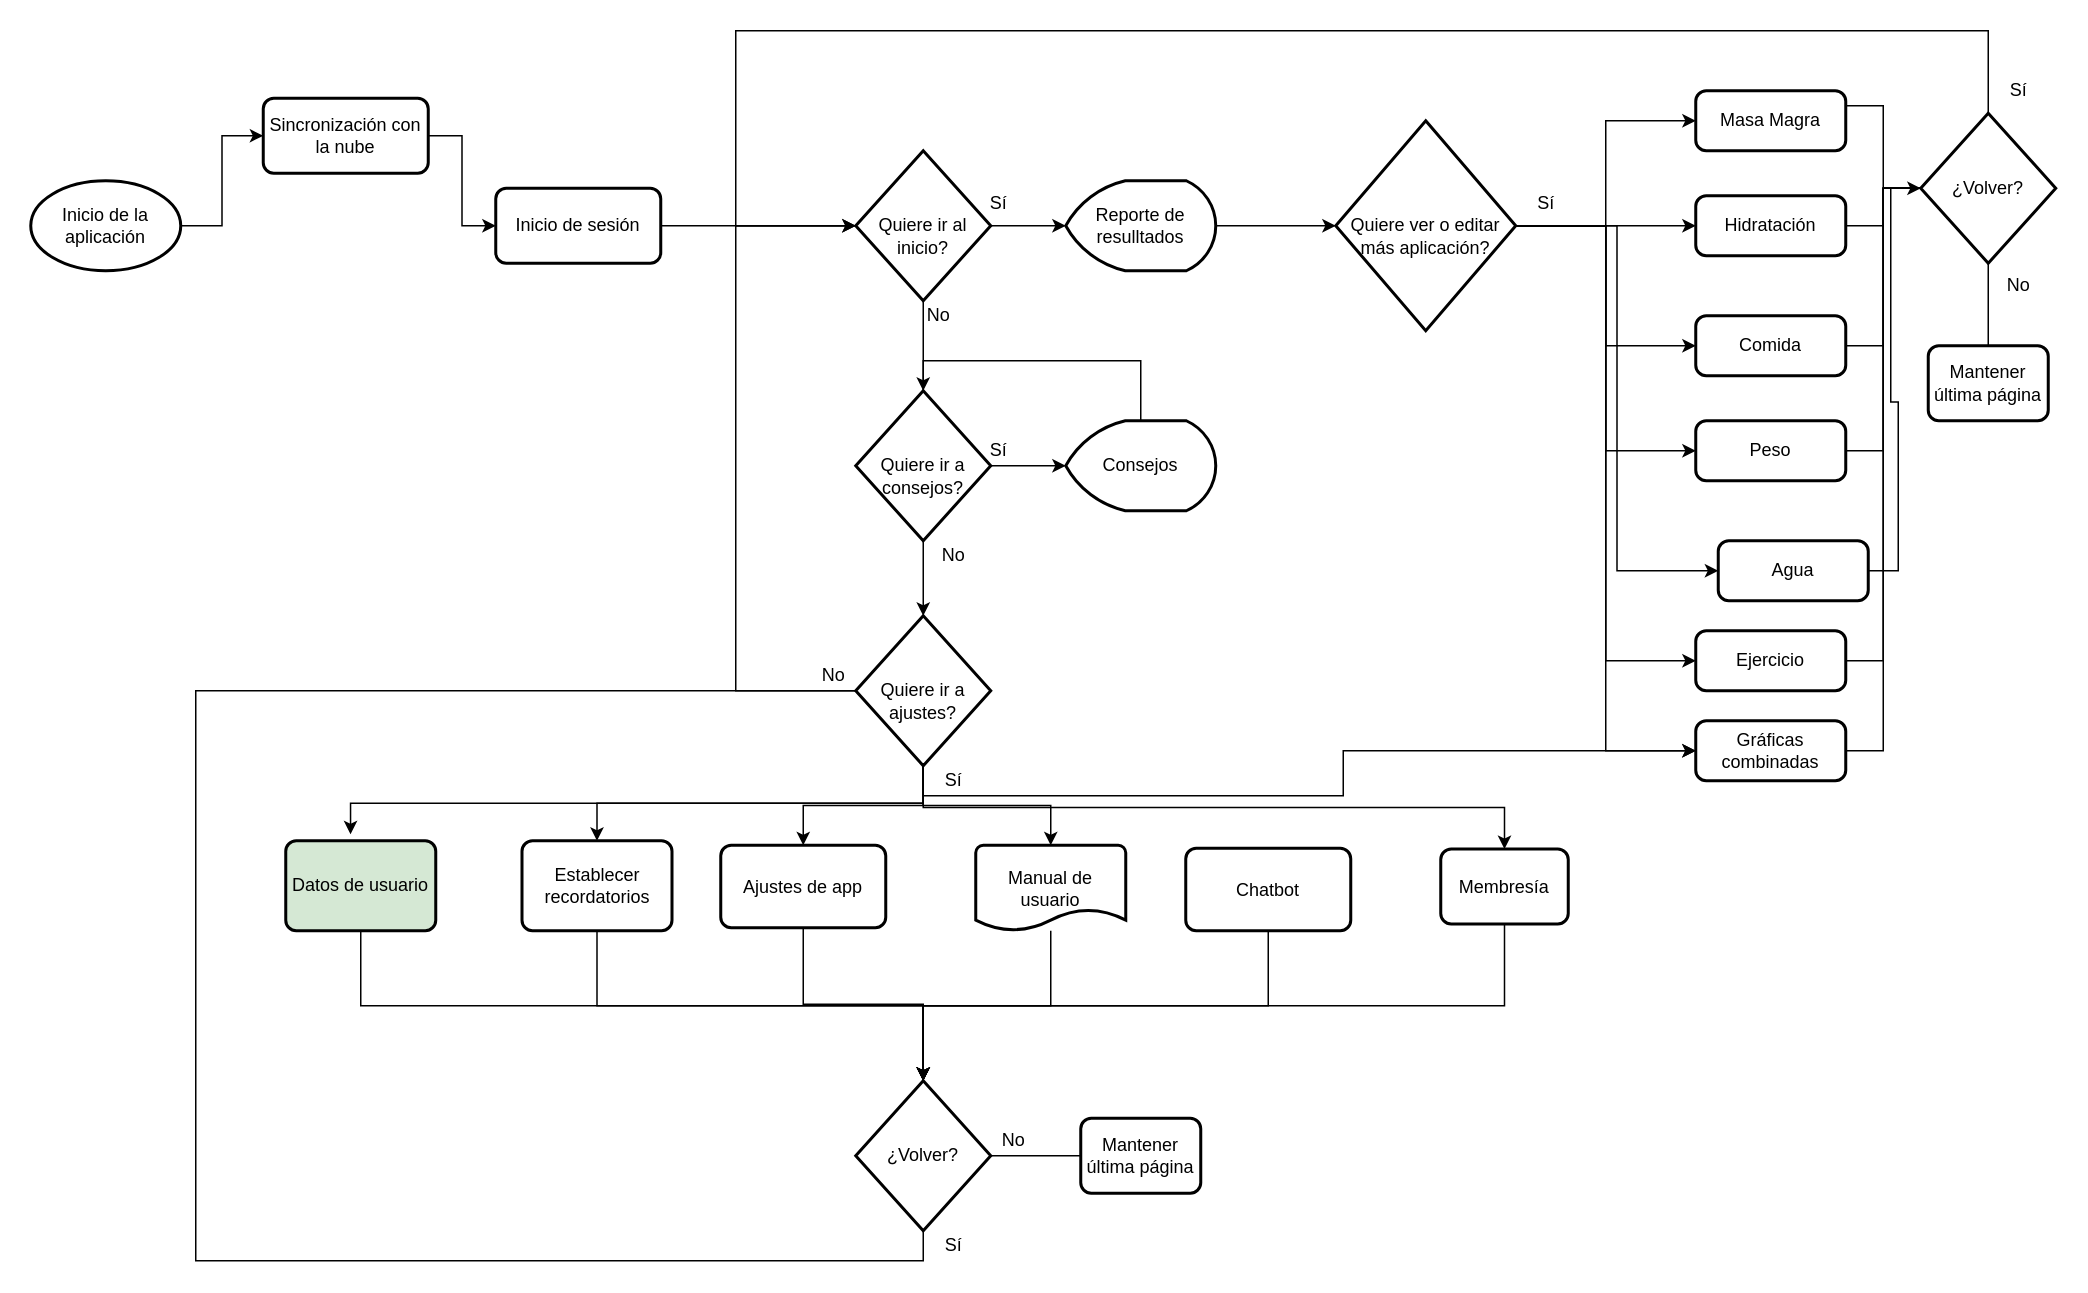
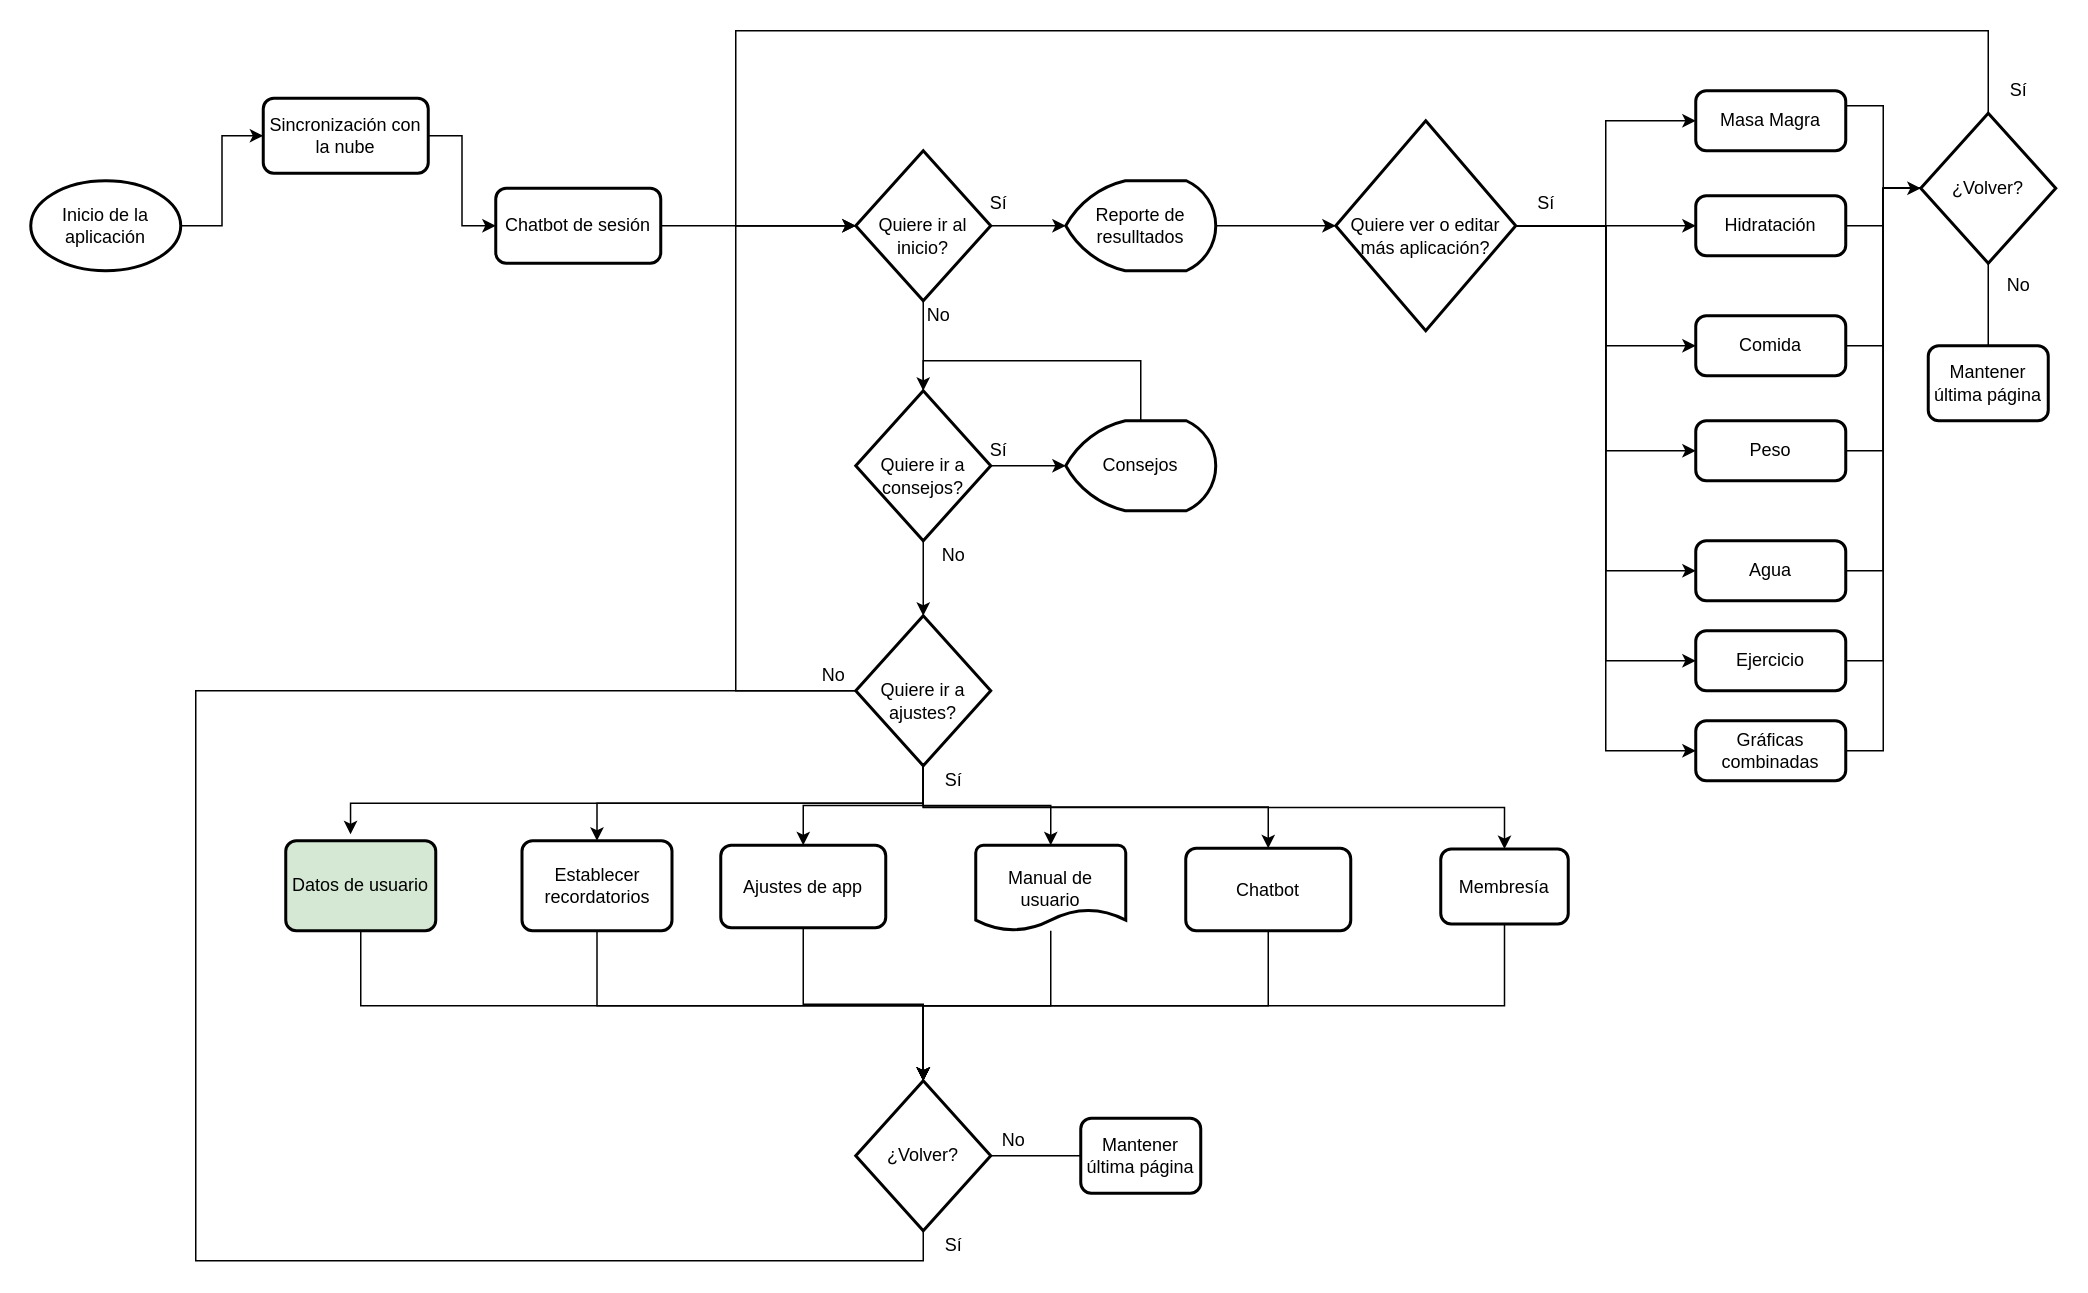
node "Inicio de sesión": label "Inicio de sesión" -> "Chatbot de sesión"
node "Agua": moved (1793, 571) -> (1771, 571)
edge "Quiere ir a ajustes?" -> "Gráficas combinadas": now "Quiere ir a ajustes?" -> "Chatbot"
